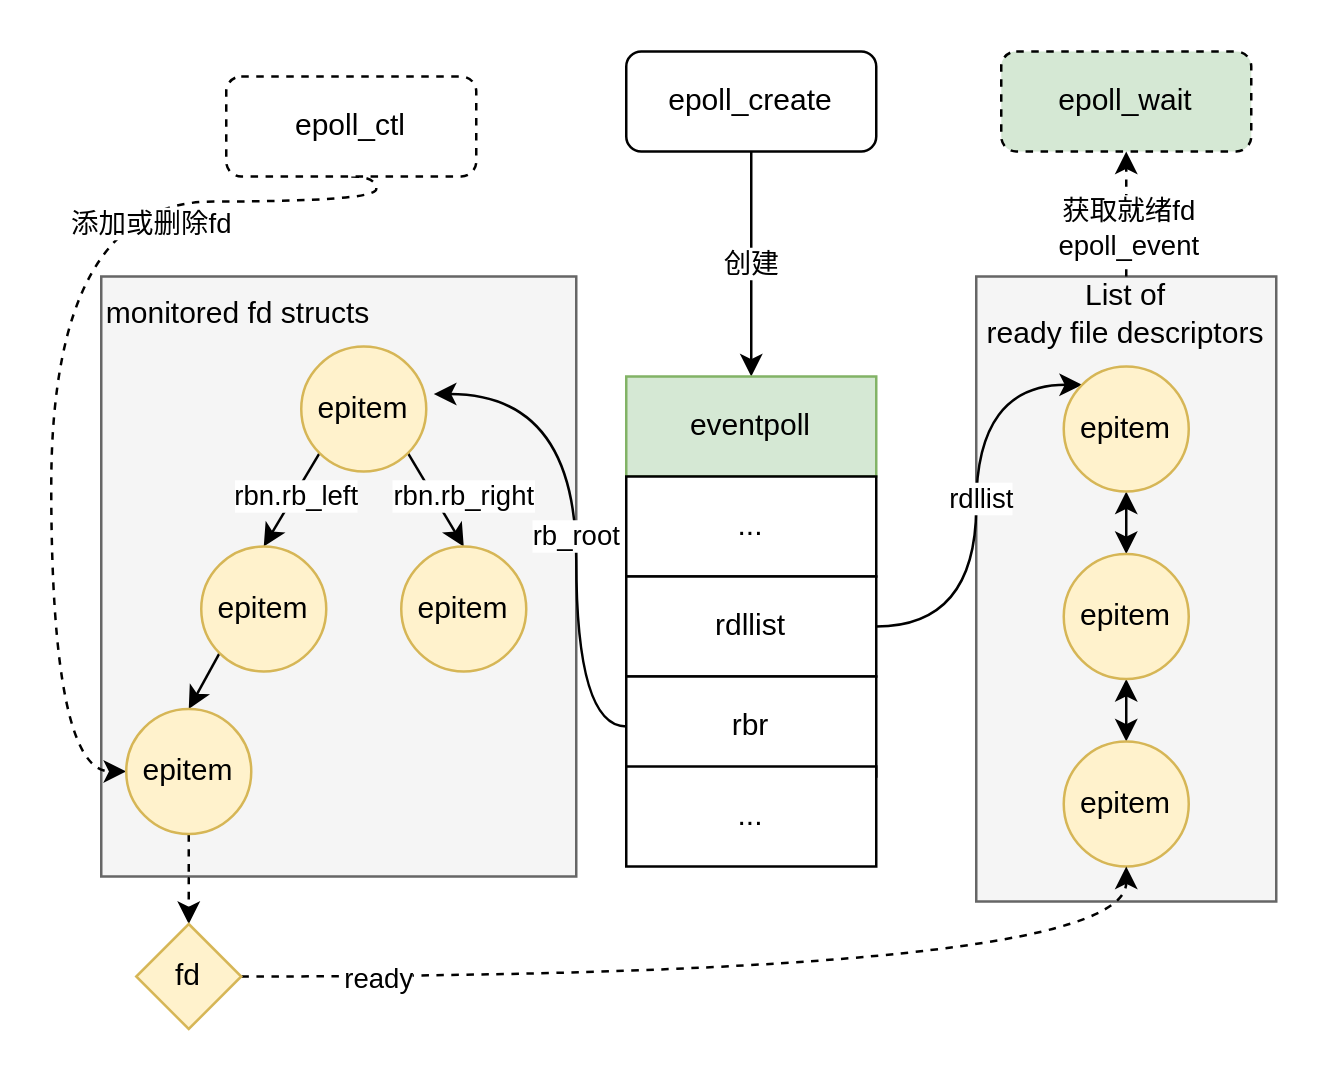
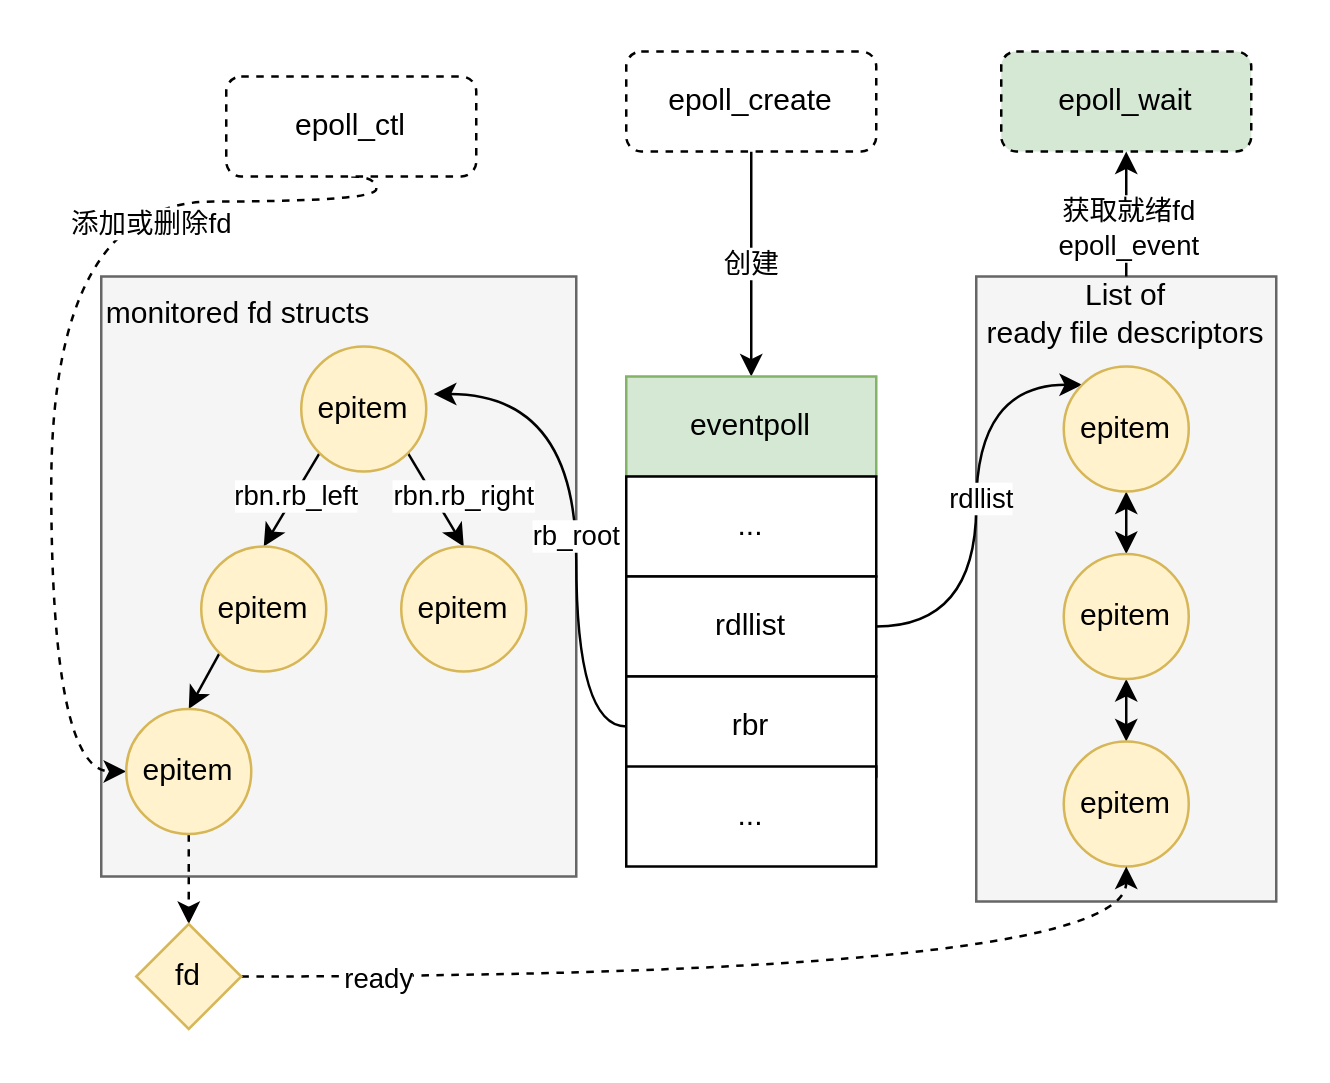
node "epoll_create": style solid -> dashed
edge "List of ready file descriptors" -> "epoll_wait": style dashed -> solid
